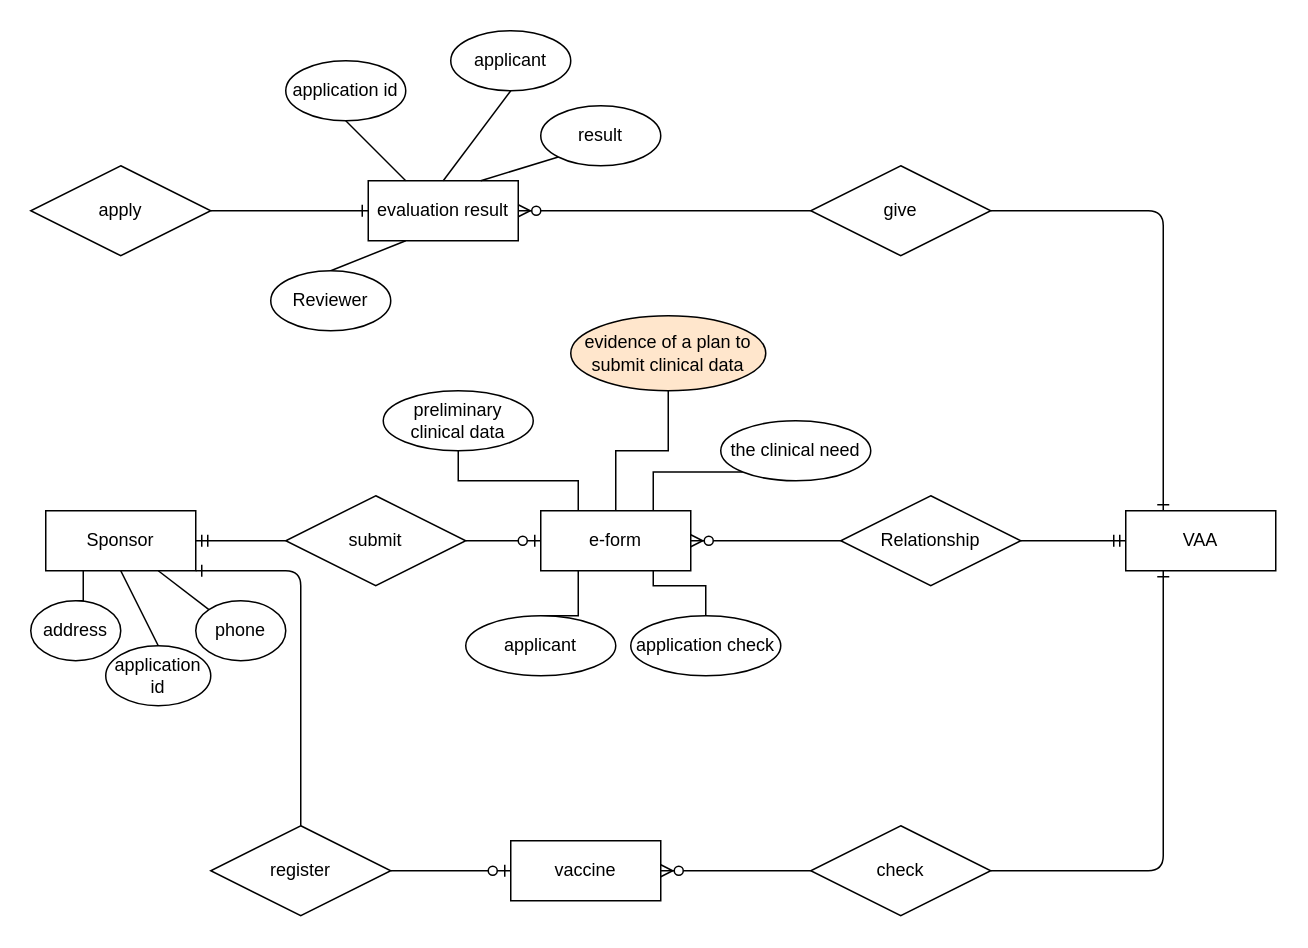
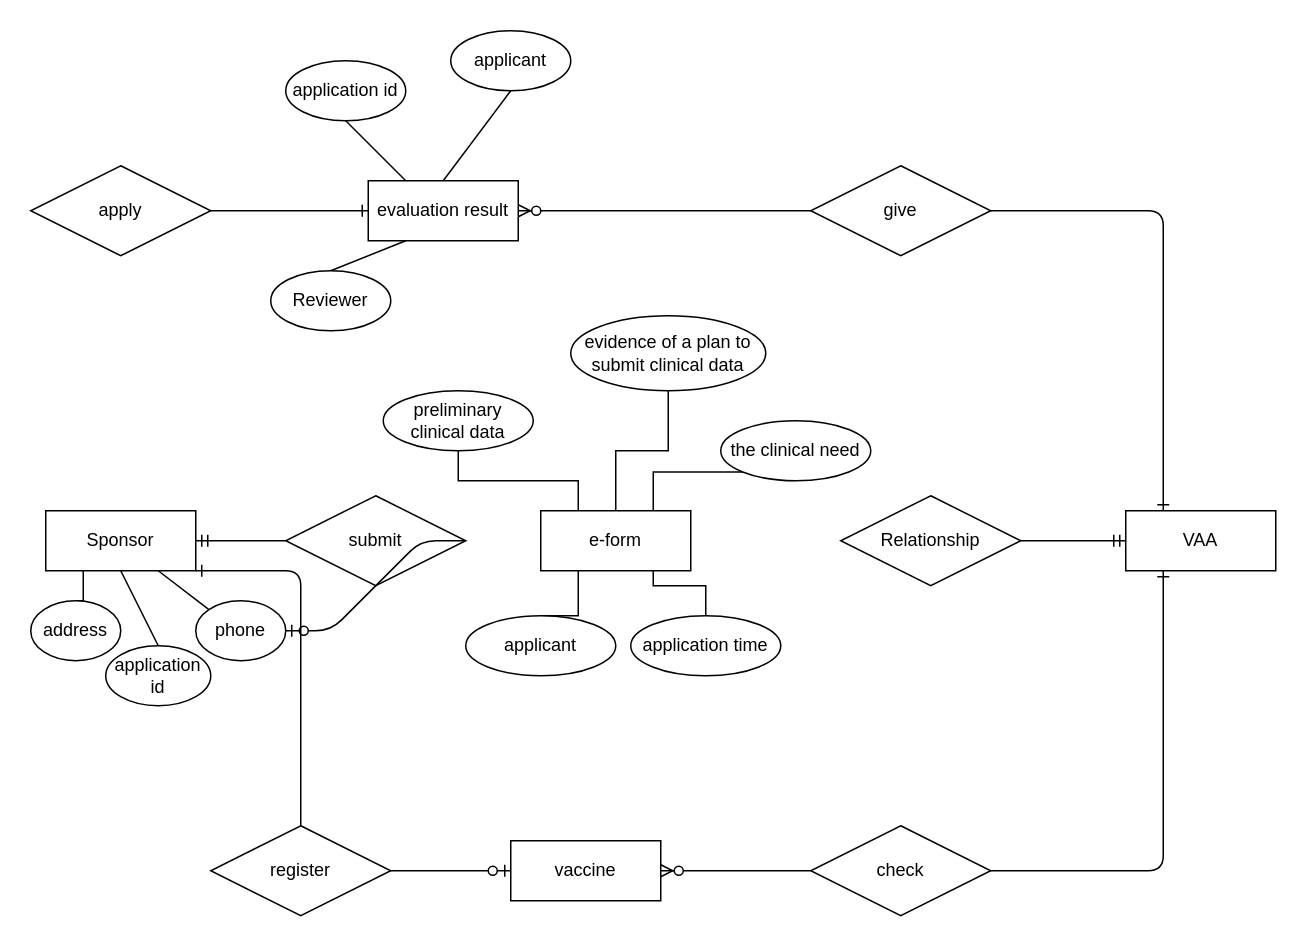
node "result": removed
edge "result" -- "evaluation result": removed
node "evidence of a plan to submit clinical data": fillcolor #ffe6cc -> #ffffff
edge "submit" -> "e-form": now "submit" -> "phone"
edge "Relationship" -> "e-form": removed
node "application check": label "application check" -> "application time"
